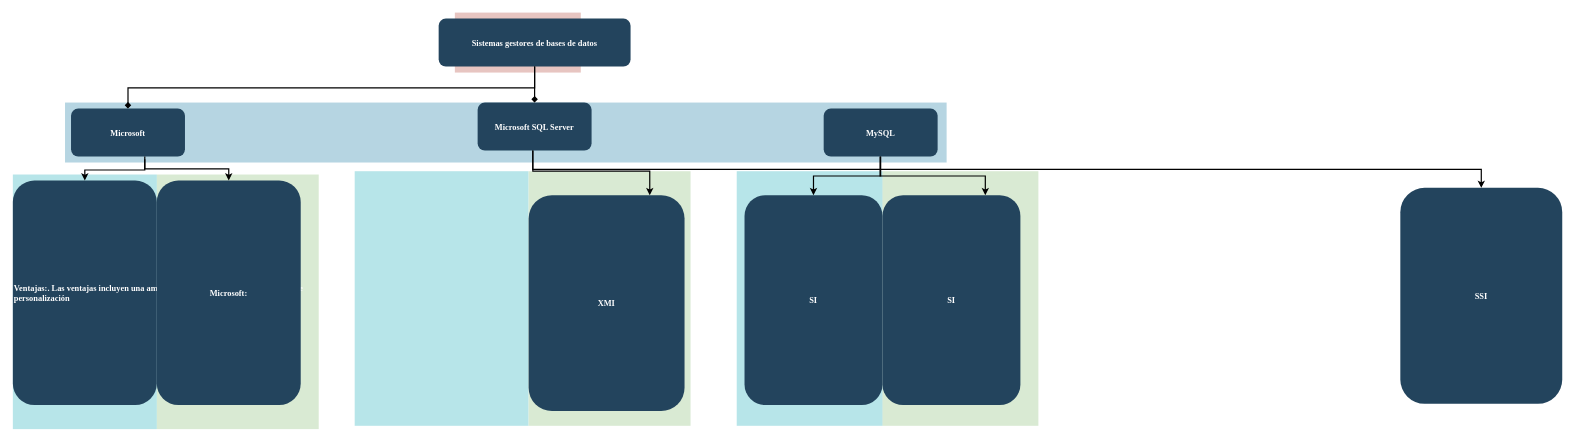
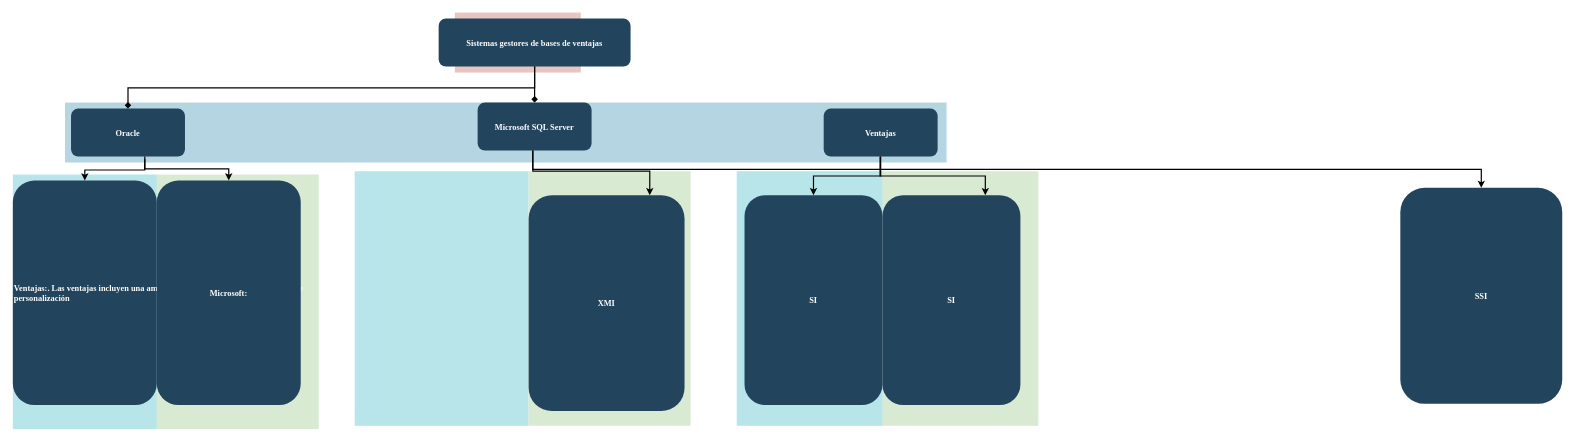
node "Sistemas gestores de bases de datos": label "Sistemas gestores de bases de datos" -> "Sistemas gestores de bases de ventajas"
node "Microsoft": label "Microsoft" -> "Oracle"
node "MySQL": label "MySQL" -> "Ventajas"
